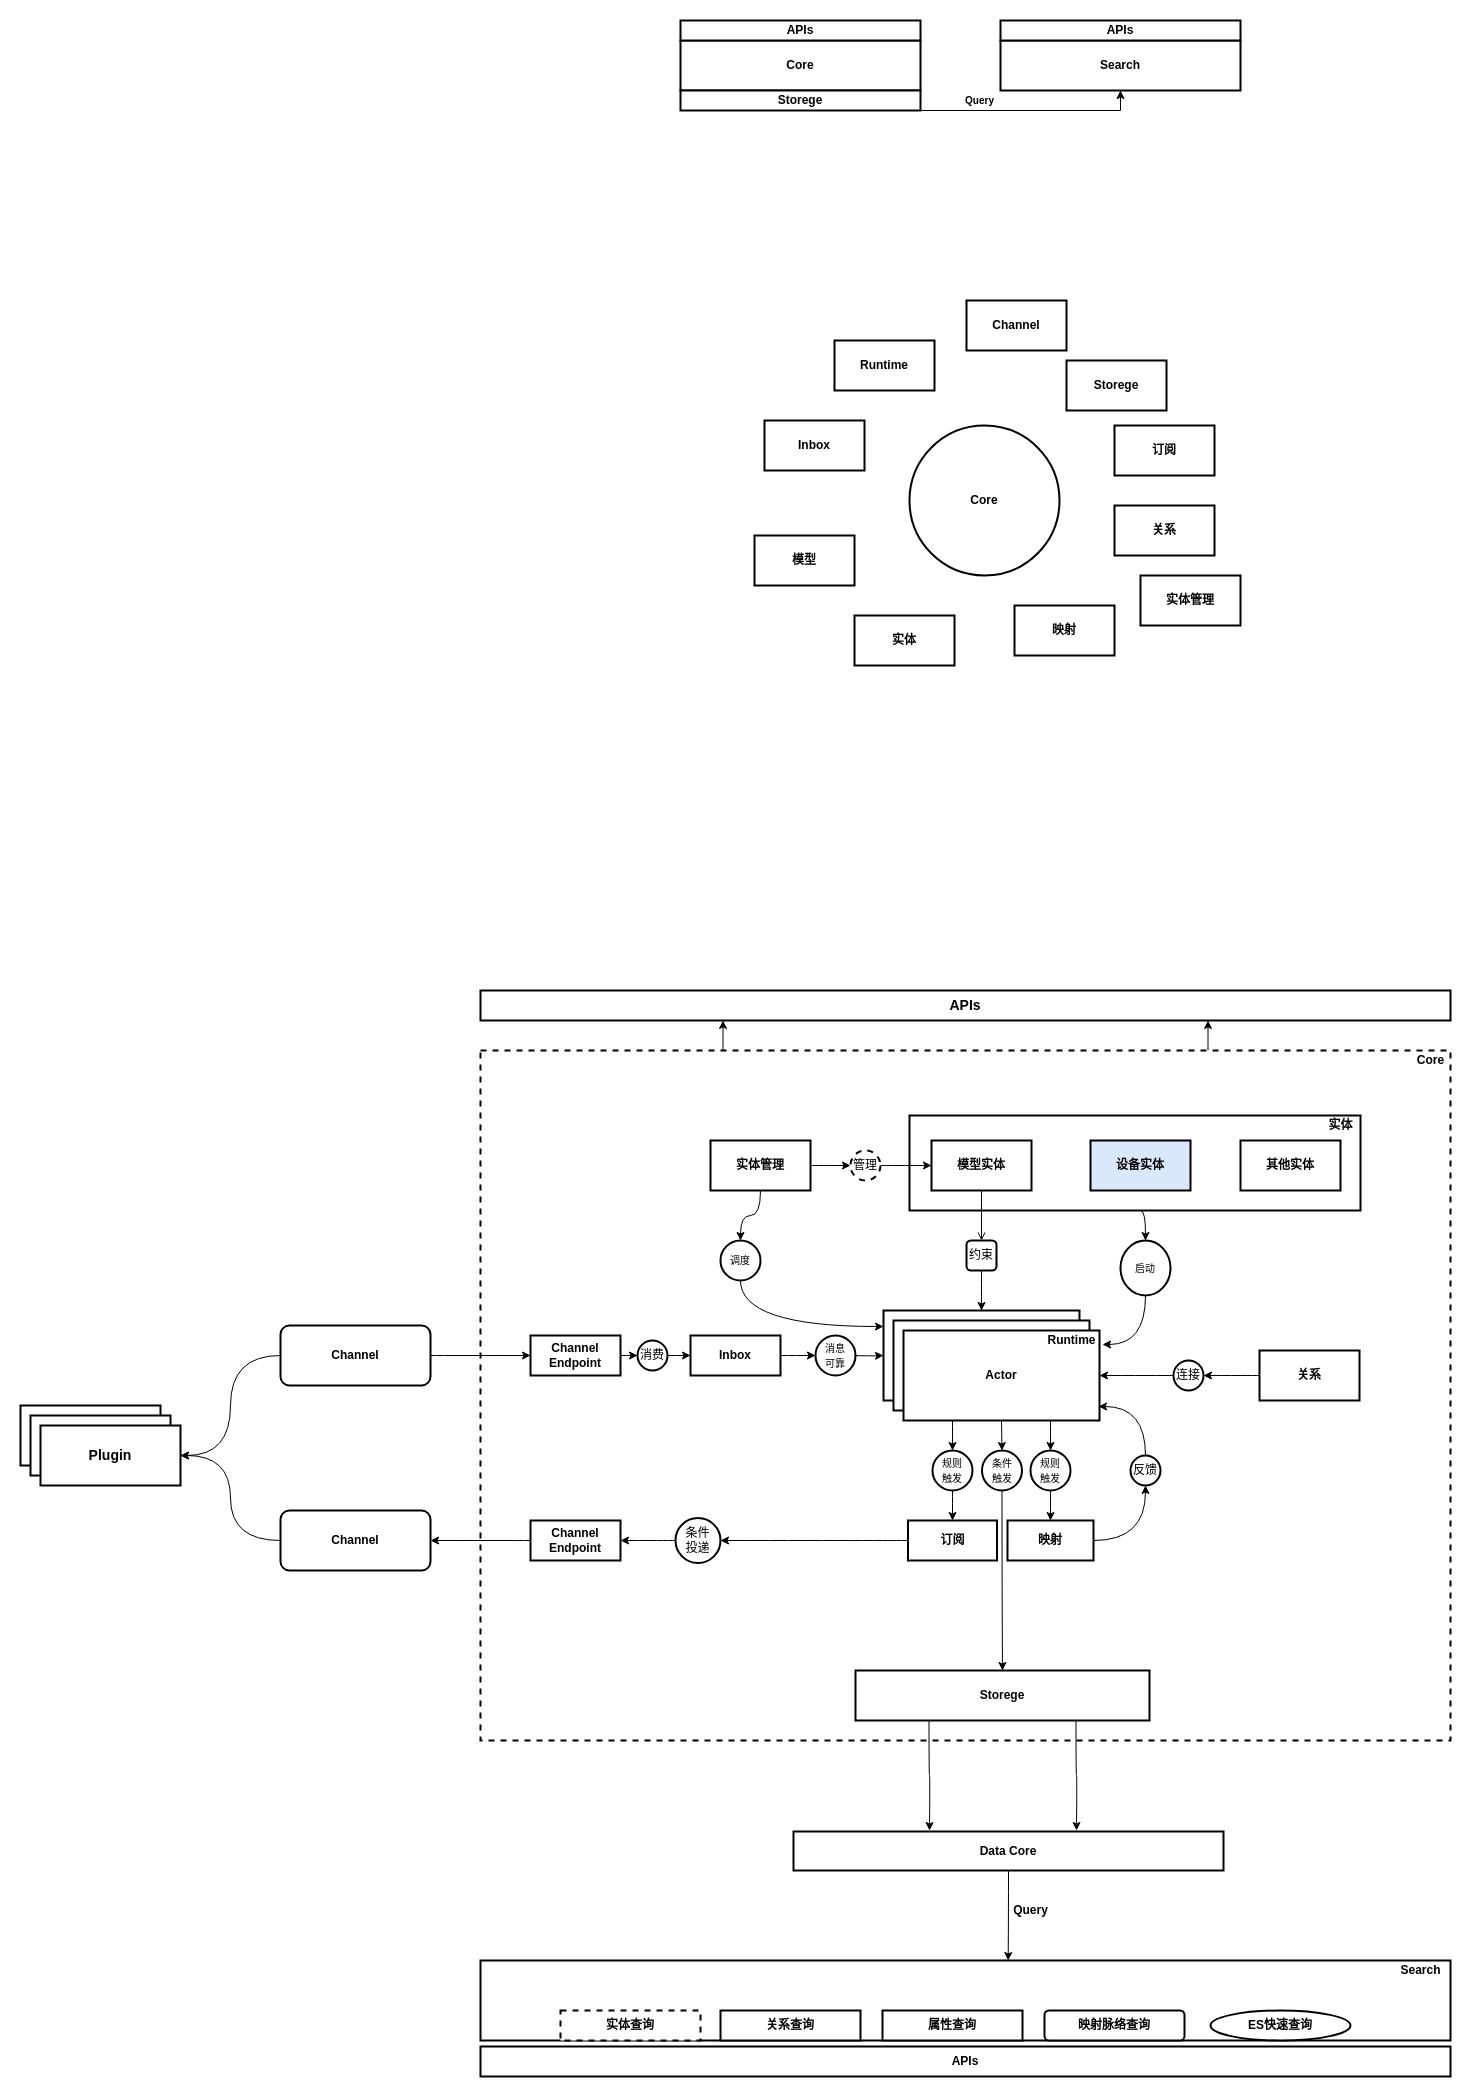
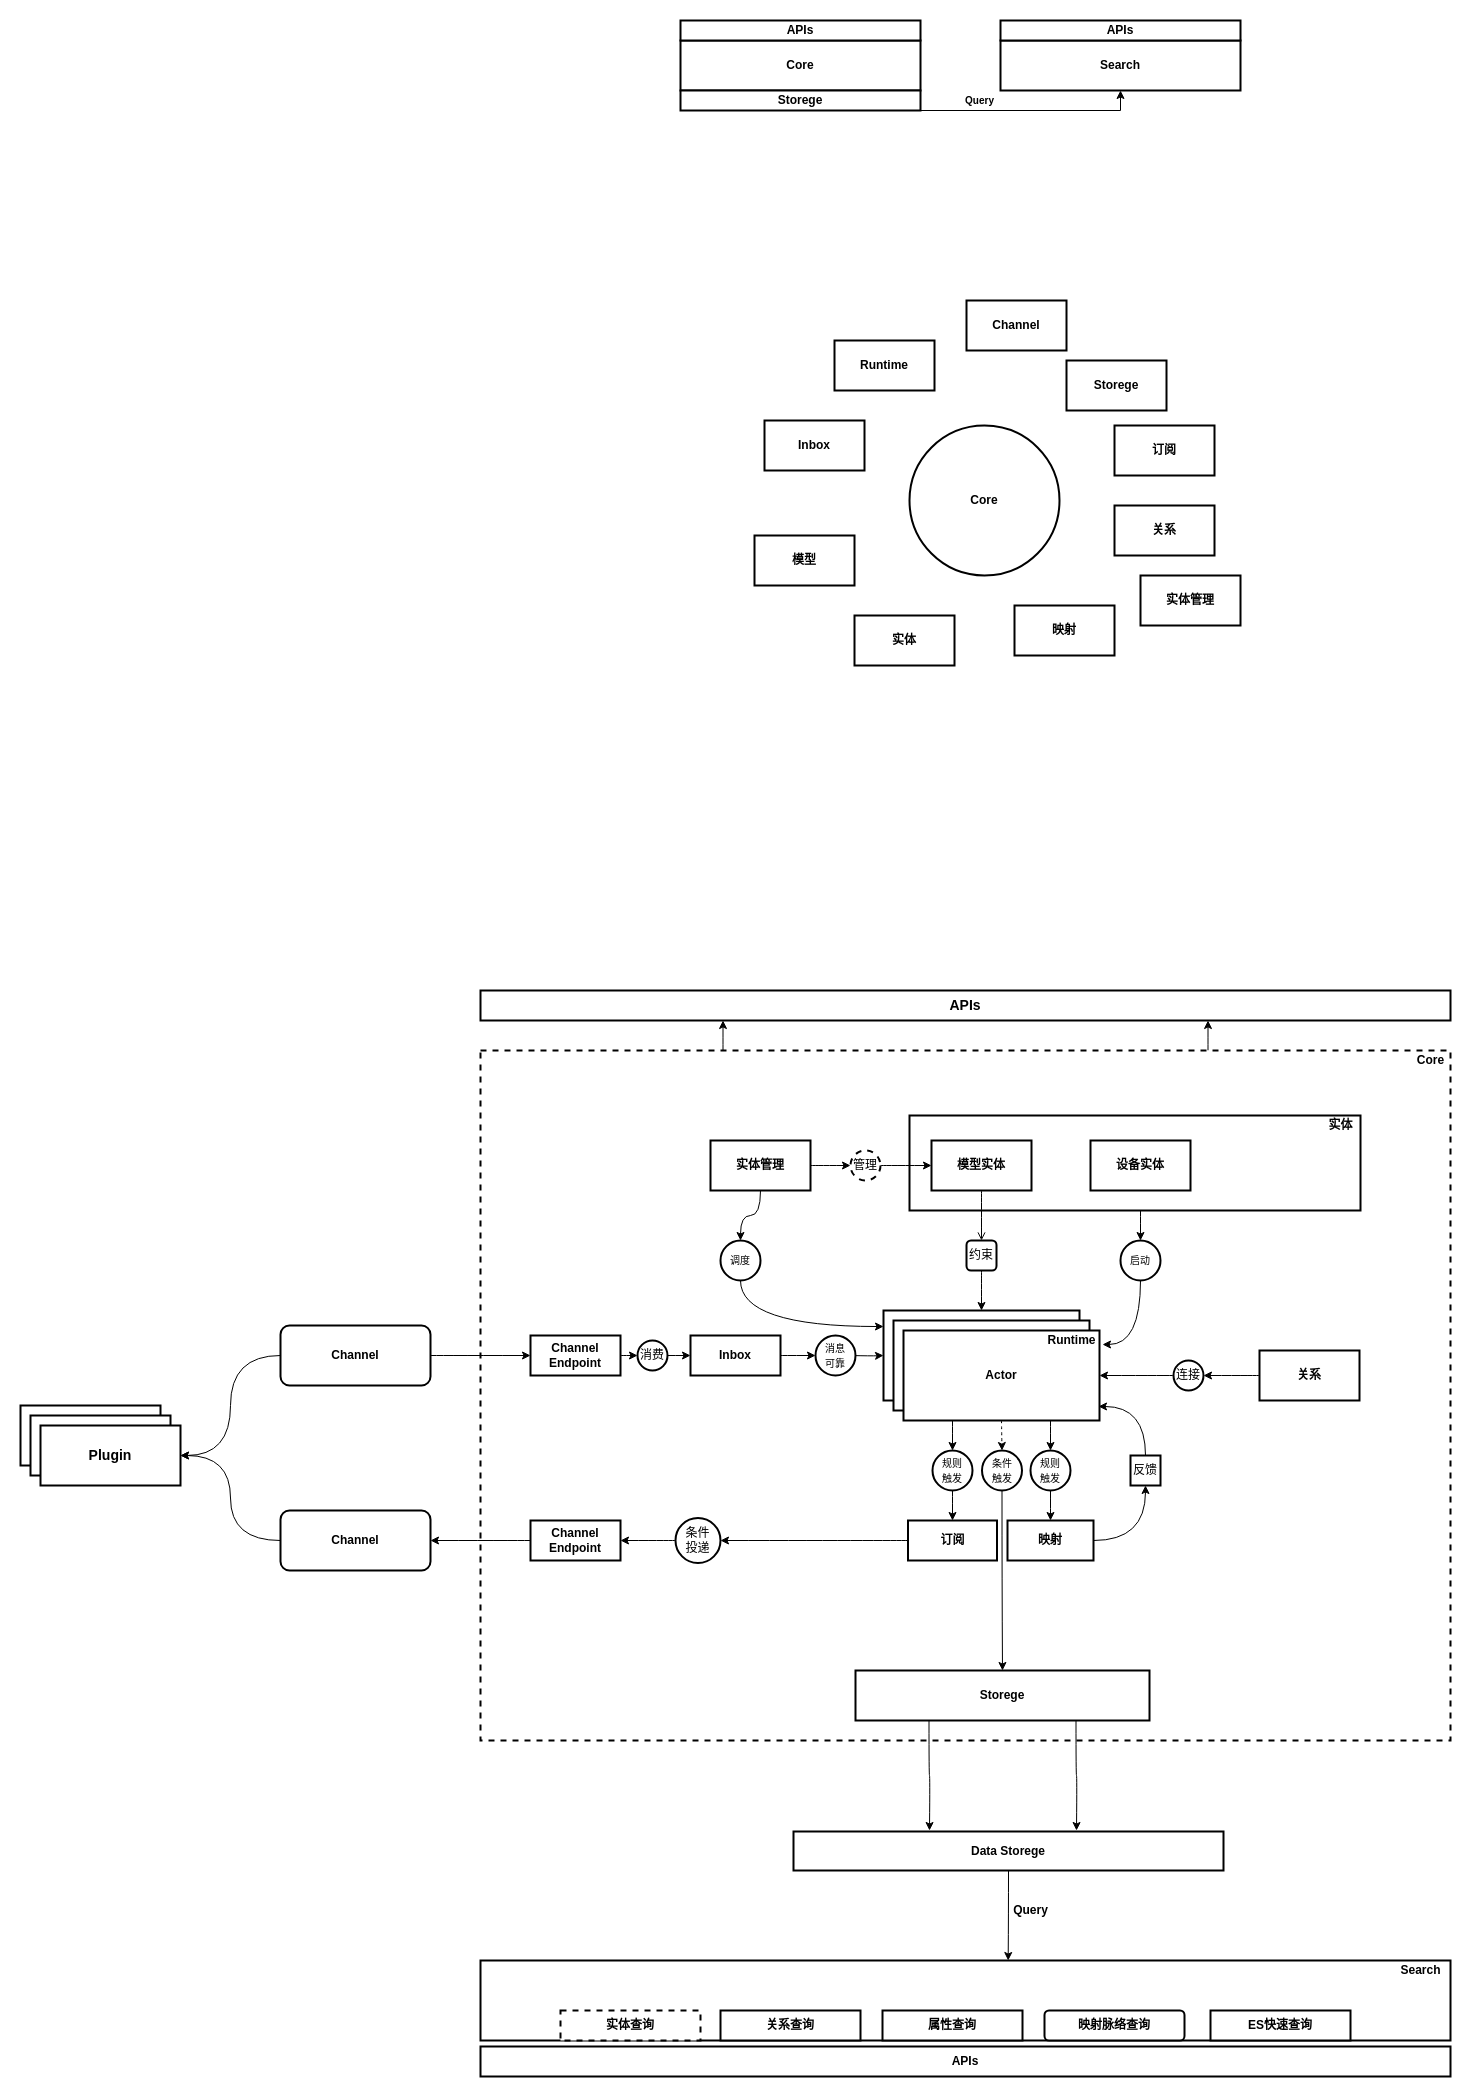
node "设备实体": fillcolor #dae8fc -> #ffffff
node "其他实体": removed
node "启动": size 50x55 -> 40x40
edge "Actor" -> "条件 触发": style solid -> dashed
node "反馈": shape ellipse -> rectangle
node "Data Core": label "Data Core" -> "Data Storege"
node "ES快速查询": shape ellipse -> rectangle
